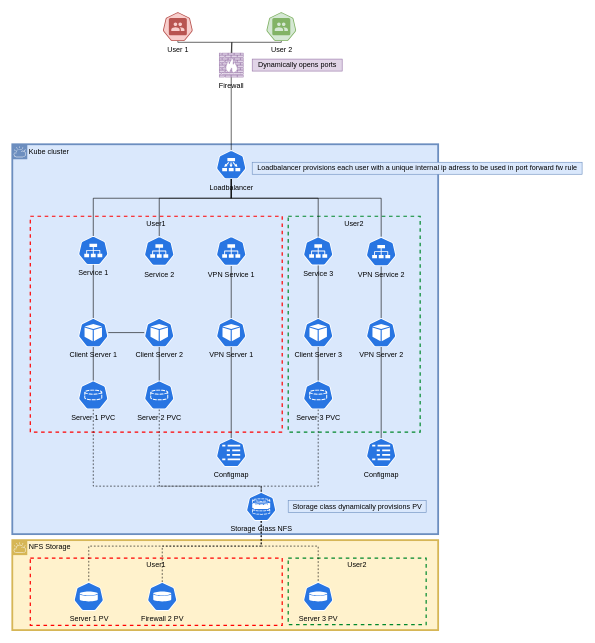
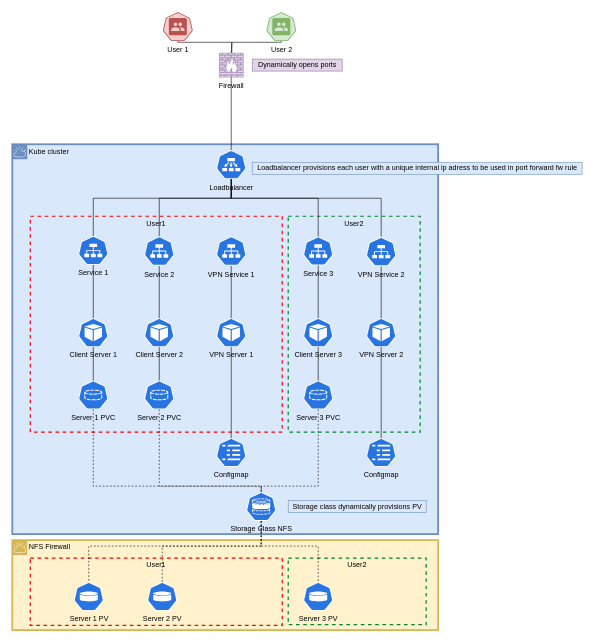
edge "Client Server 1" -- "Client Server 2": now "Service 2" -- "Client Server 2"
node "NFS Storage": label "NFS Storage" -> "NFS Firewall"
node "Firewall 2 PV": label "Firewall 2 PV" -> "Server 2 PV"
